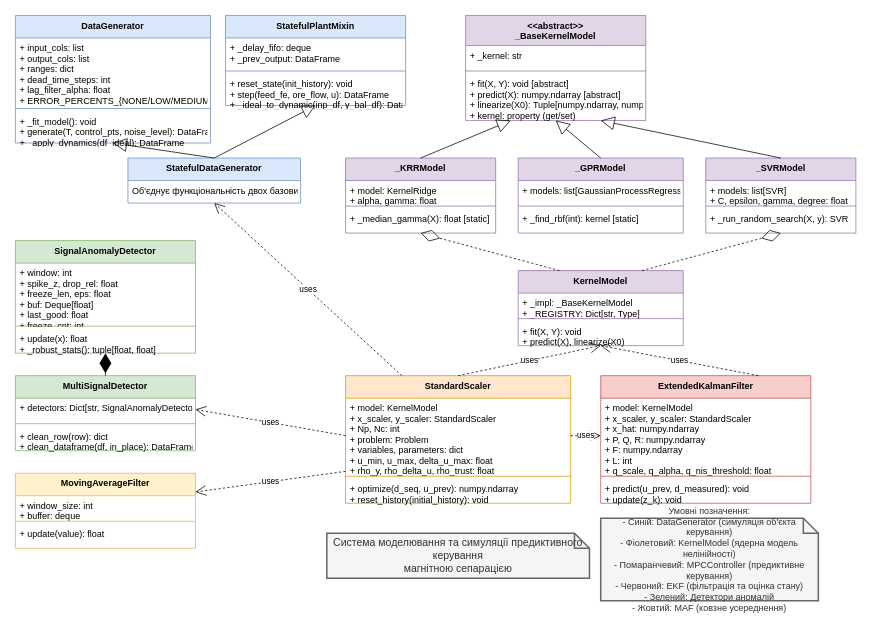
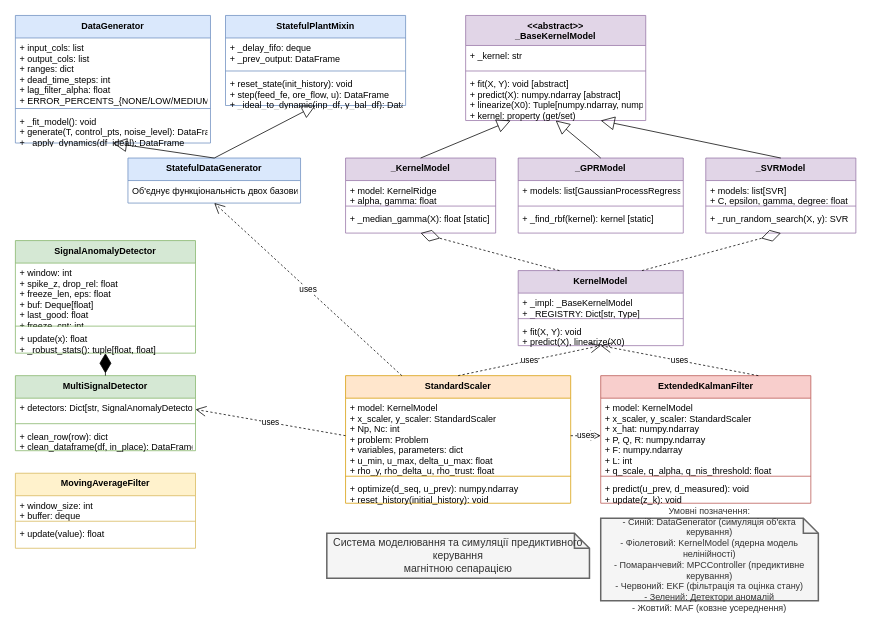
node "_KRRModel": label "_KRRModel" -> "_KernelModel"
node "+ _find_rbf(int): kernel [static]": label "+ _find_rbf(int): kernel [static]" -> "+ _find_rbf(kernel): kernel [static]"
edge "StandardScaler" -> "MovingAverageFilter": removed, label "uses"
